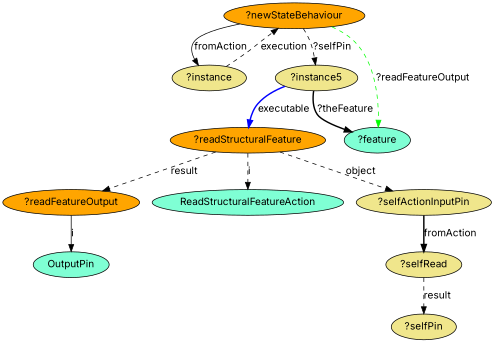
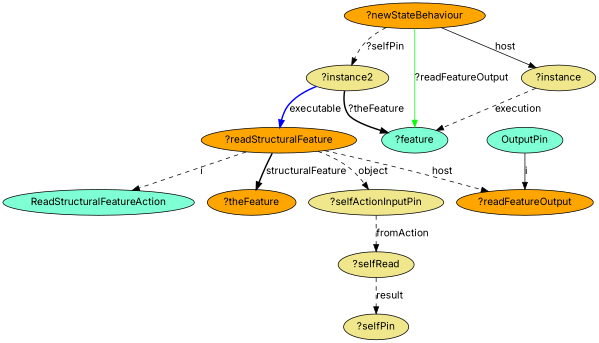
edge "?newStateBehaviour" -> "?instance": label "fromAction" -> "host"
edge "?instance" -> "?newStateBehaviour": now "?instance" -> "?feature"
edge "?newStateBehaviour" -> "?feature": style dashed -> solid
node "?instance5": label "?instance5" -> "?instance2"
edge "?readStructuralFeature" -> "?readFeatureOutput": label "result" -> "host"
node "?theFeature": added
edge "?readFeatureOutput" -> "OutputPin": reversed
edge "?selfActionInputPin" -> "?selfRead": style bold -> dashed
